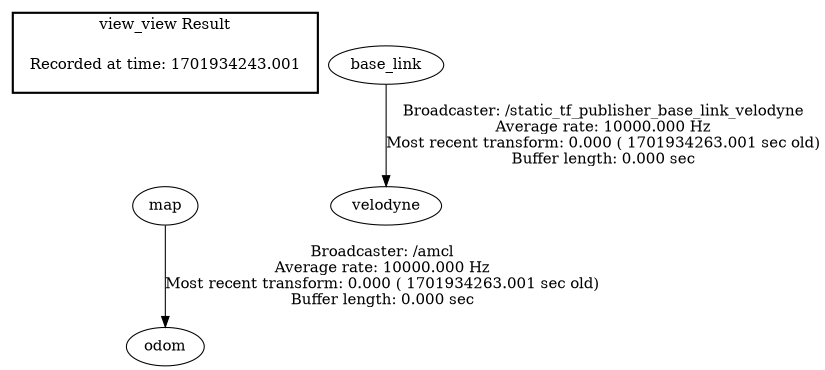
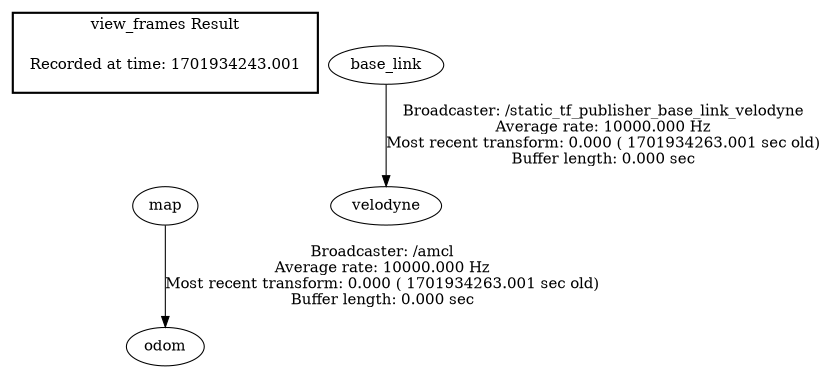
cluster "view_view Result": label "view_view Result" -> "view_frames Result"
